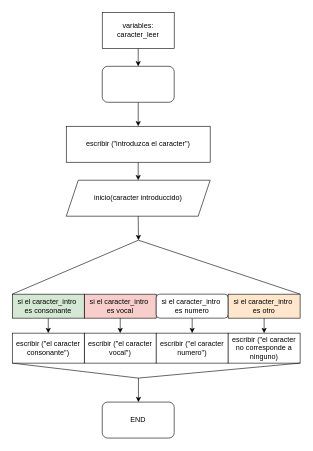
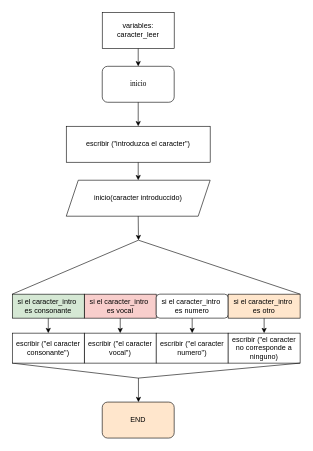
node "inicio": added
node "END": fillcolor #ffffff -> #ffe6cc
